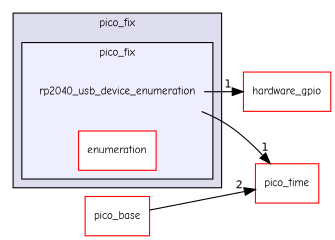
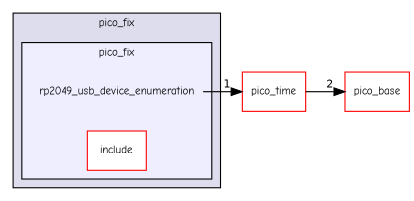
node "rp2040_usb_device_enumeration": label "rp2040_usb_device_enumeration" -> "rp2049_usb_device_enumeration"
node "hardware_gpio": removed
node "enumeration": label "enumeration" -> "include"
edge "pico_base" -> "pico_time": reversed
